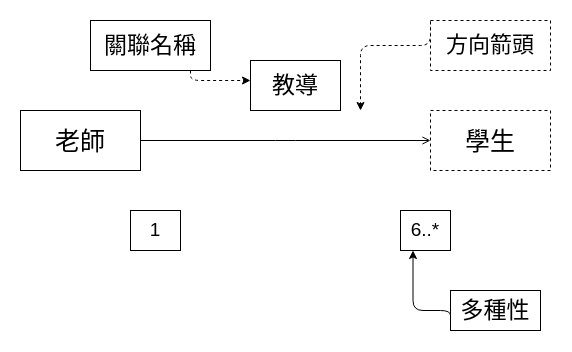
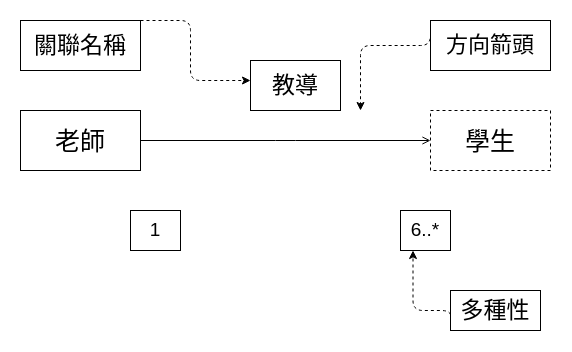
node "關聯名稱": moved (151, 46) -> (81, 46)
node "方向箭頭": style dashed -> solid
edge "多種性" -> "6..*": style solid -> dashed
